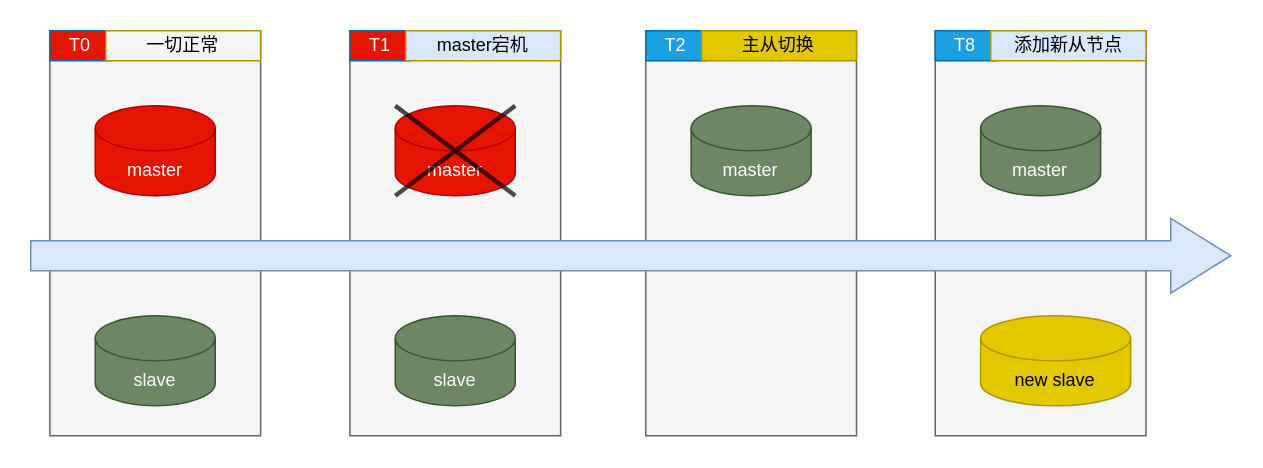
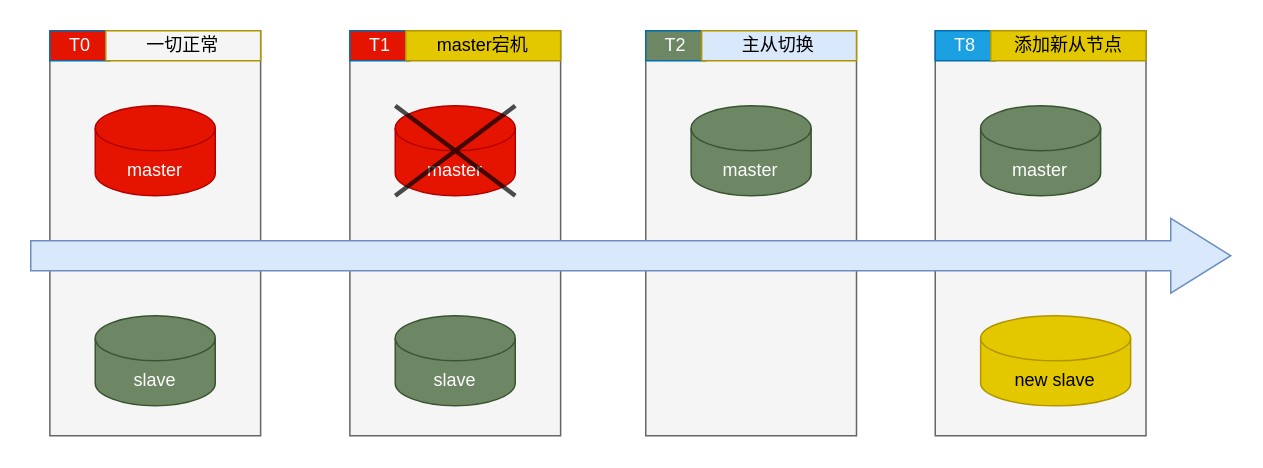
node "master宕机": fillcolor #dae8fc -> #e3c800
node "T2": fillcolor #1ba1e2 -> #6d8764
node "主从切换": fillcolor #e3c800 -> #dae8fc
node "添加新从节点": fillcolor #dae8fc -> #e3c800
